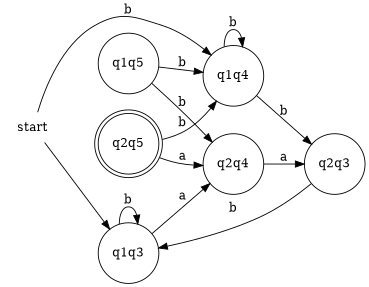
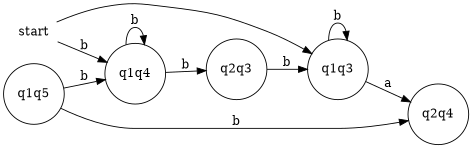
node "q2q5": removed
edge "q2q4" -> "q2q3": removed, label "a"
